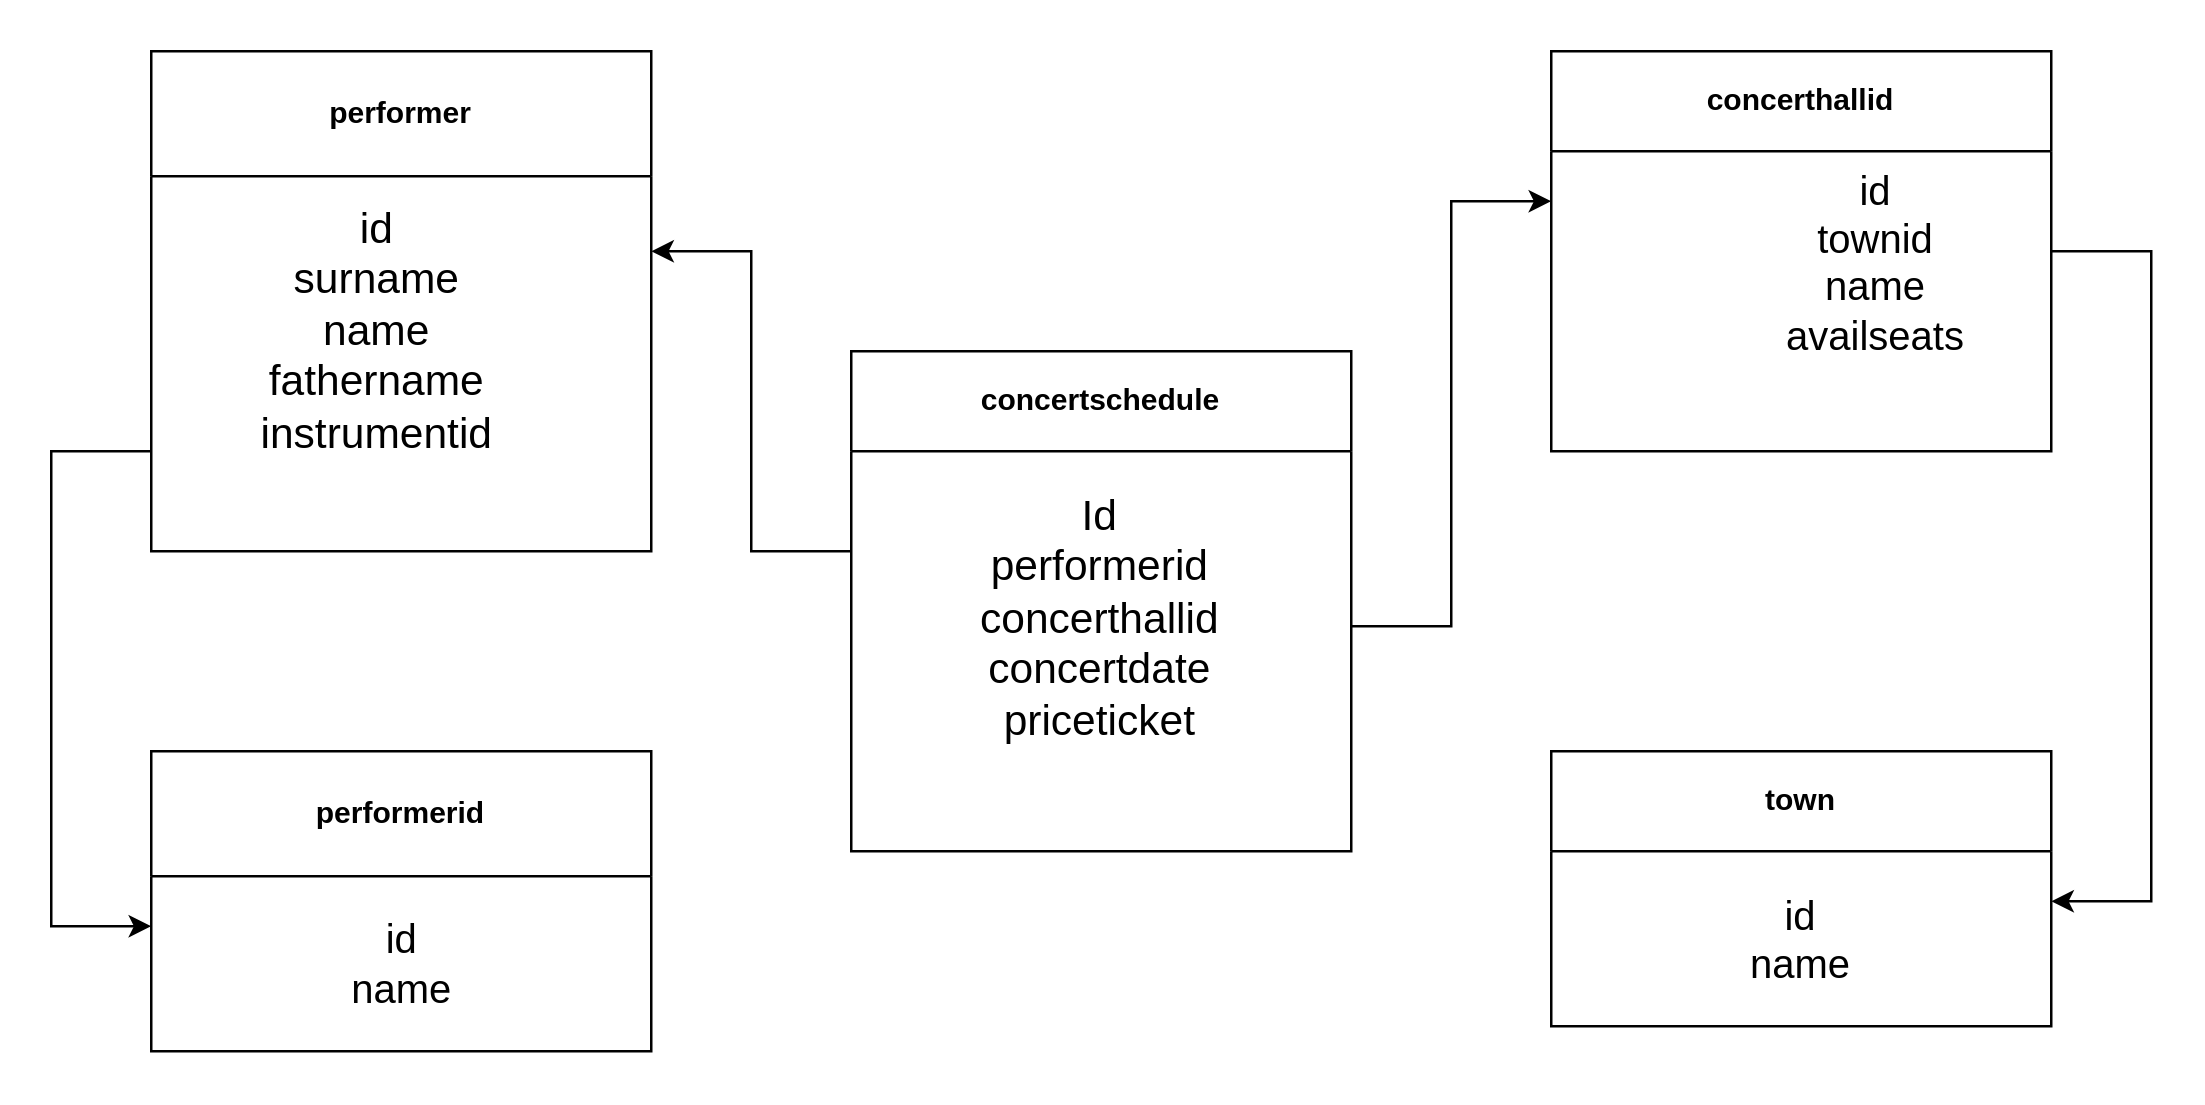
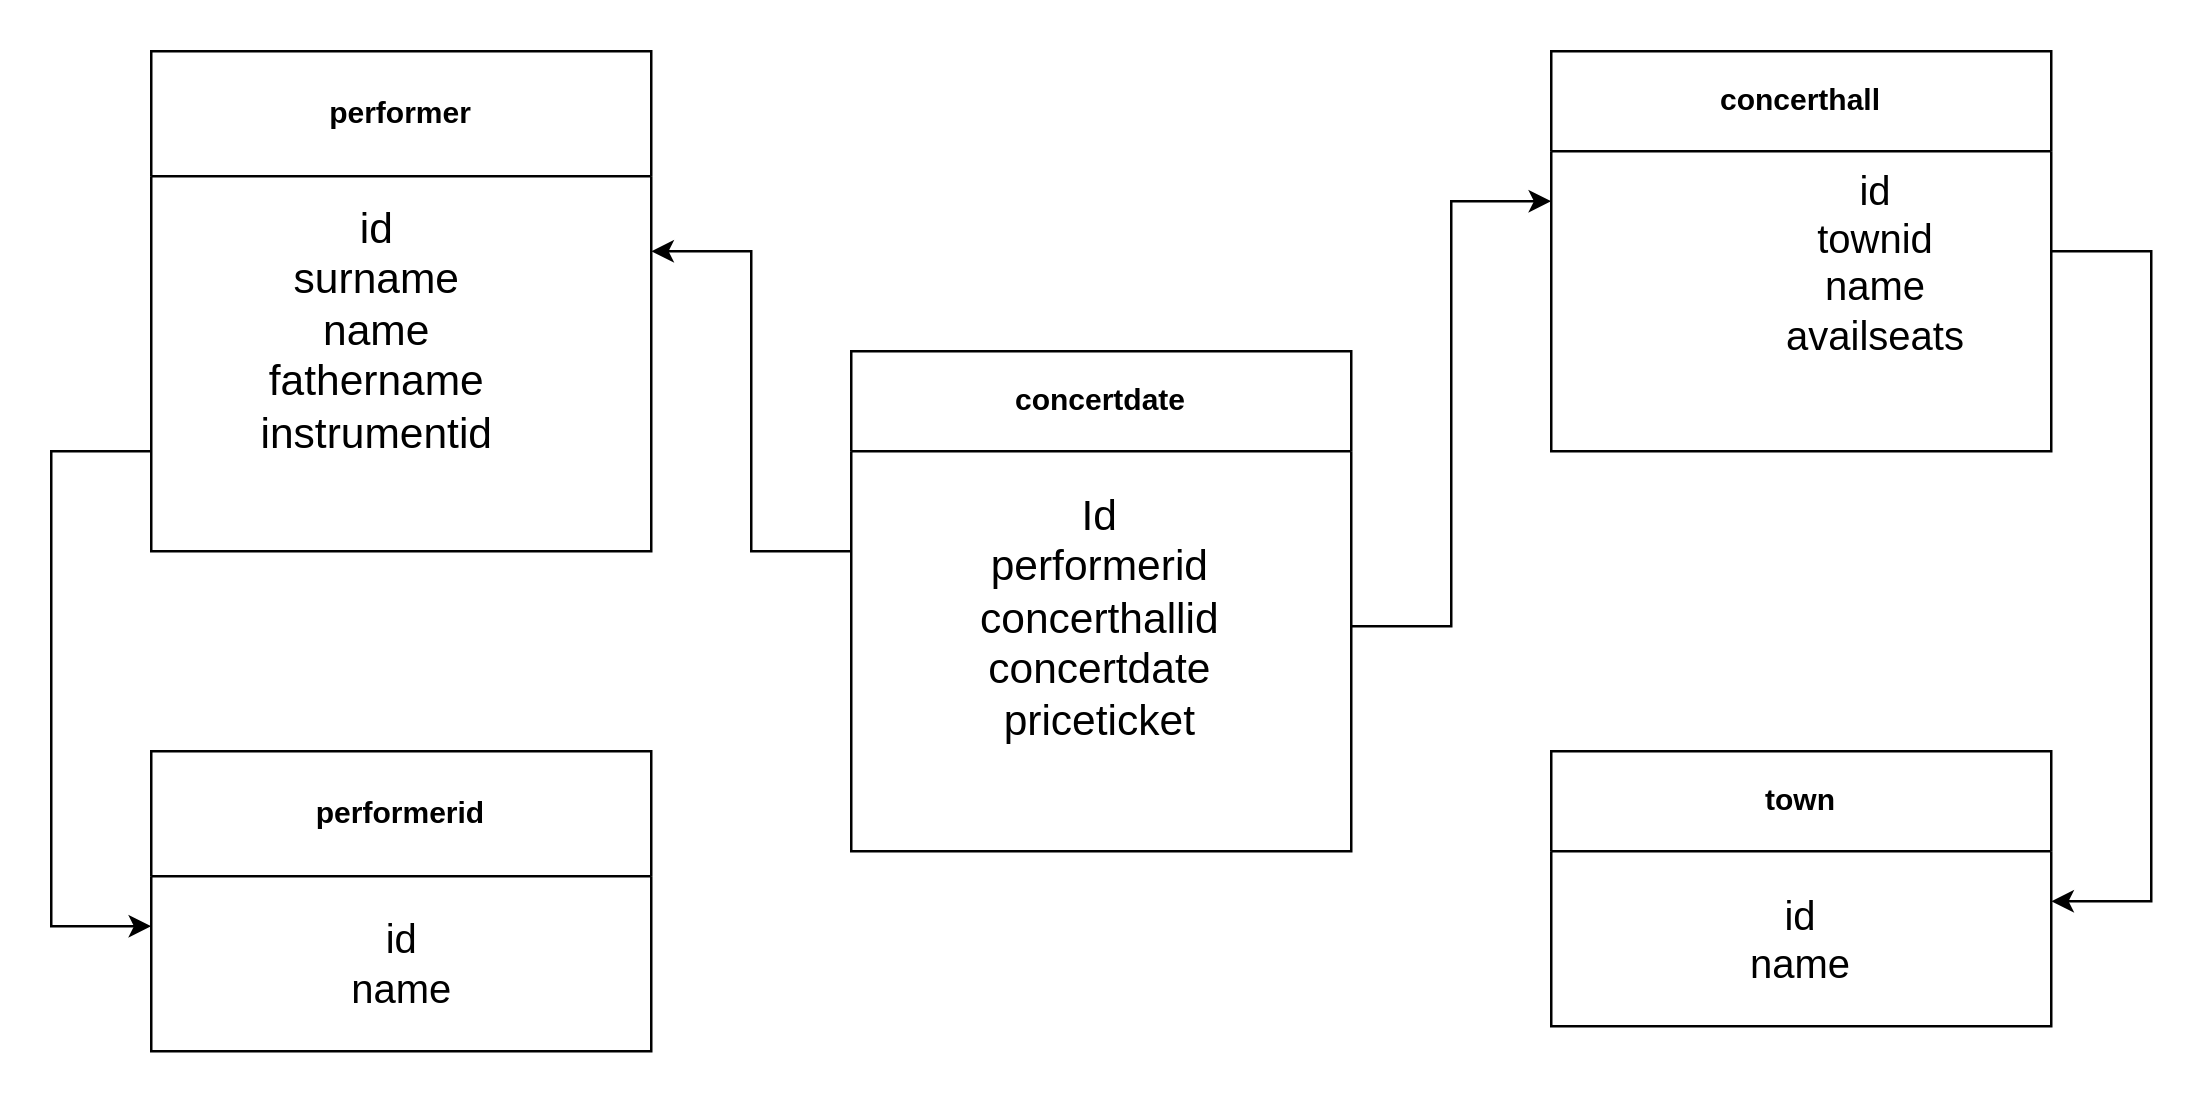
node "concerthallid": label "concerthallid" -> "concerthall"
node "concertschedule": label "concertschedule" -> "concertdate"
